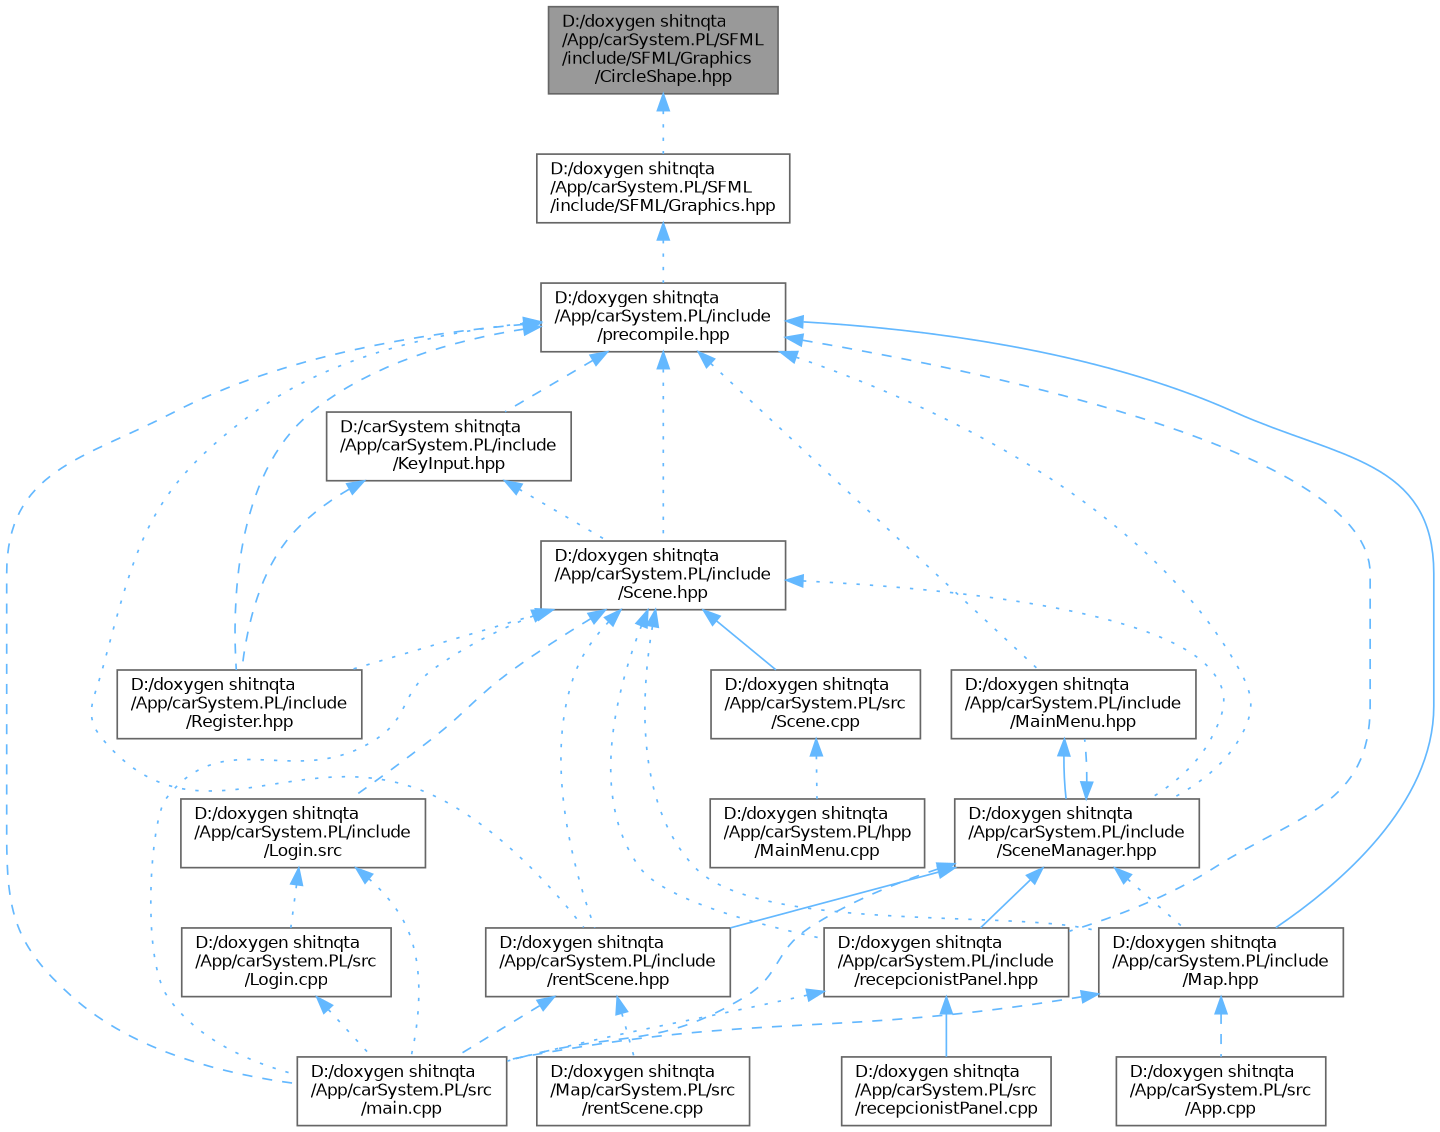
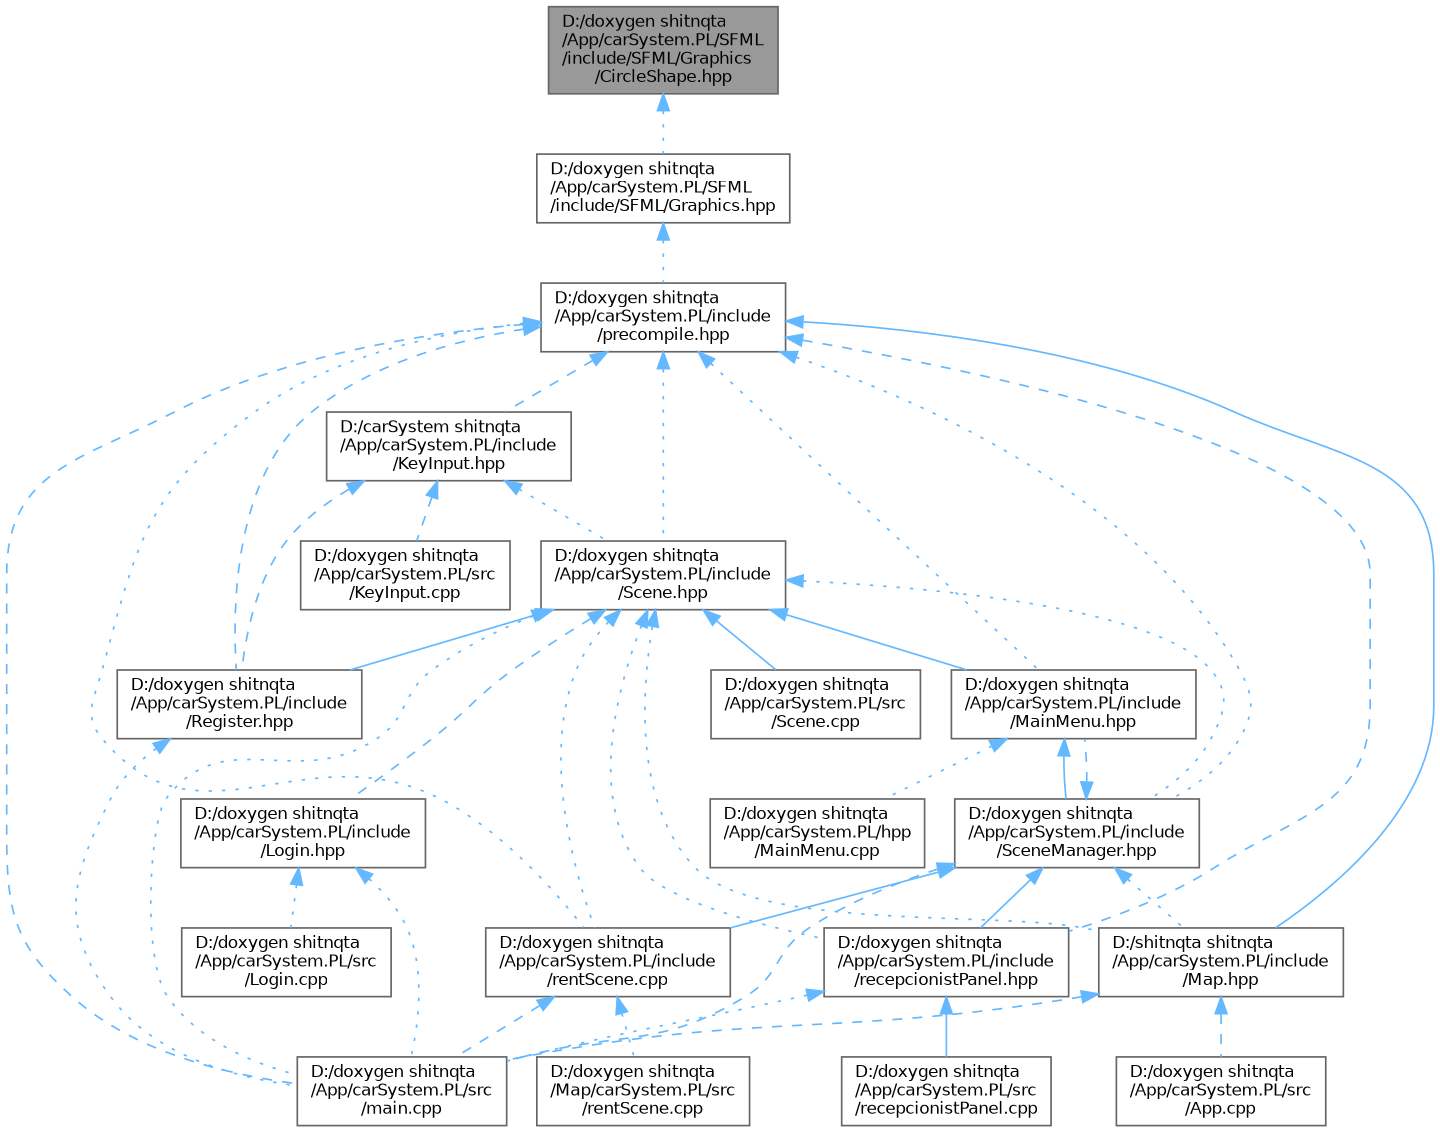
node "D:/doxygen shitnqta /App/carSystem.PL/src /KeyInput.cpp": added
edge "D:/doxygen shitnqta /App/carSystem.PL/include /Register.hpp" -> "D:/doxygen shitnqta /App/carSystem.PL/include /Scene.hpp": style dotted -> solid
edge "D:/doxygen shitnqta /App/carSystem.PL/include /MainMenu.hpp" -> "D:/doxygen shitnqta /App/carSystem.PL/include /Scene.hpp": added
edge "D:/doxygen shitnqta /App/carSystem.PL/hpp /MainMenu.cpp" -> "D:/doxygen shitnqta /App/carSystem.PL/src /Scene.cpp": now "D:/doxygen shitnqta /App/carSystem.PL/hpp /MainMenu.cpp" -> "D:/doxygen shitnqta /App/carSystem.PL/include /MainMenu.hpp"
node "D:/doxygen shitnqta /App/carSystem.PL/include /Login.src": label "D:/doxygen shitnqta /App/carSystem.PL/include /Login.src" -> "D:/doxygen shitnqta /App/carSystem.PL/include /Login.hpp"
node "D:/doxygen shitnqta /App/carSystem.PL/include /rentScene.hpp": label "D:/doxygen shitnqta /App/carSystem.PL/include /rentScene.hpp" -> "D:/doxygen shitnqta /App/carSystem.PL/include /rentScene.cpp"
node "D:/doxygen shitnqta /App/carSystem.PL/include /Map.hpp": label "D:/doxygen shitnqta /App/carSystem.PL/include /Map.hpp" -> "D:/shitnqta shitnqta /App/carSystem.PL/include /Map.hpp"
edge "D:/doxygen shitnqta /App/carSystem.PL/src /main.cpp" -> "D:/doxygen shitnqta /App/carSystem.PL/src /Login.cpp": now "D:/doxygen shitnqta /App/carSystem.PL/src /main.cpp" -> "D:/doxygen shitnqta /App/carSystem.PL/include /Register.hpp"
